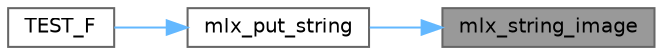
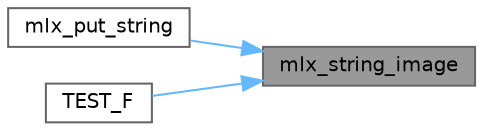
edge "TEST_F" -> "mlx_put_string": now "TEST_F" -> "mlx_string_image"
